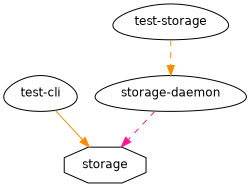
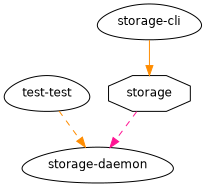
node "test-storage": label "test-storage" -> "test-test"
node "test-cli": label "test-cli" -> "storage-cli"
edge "storage-daemon" -> "storage": reversed
